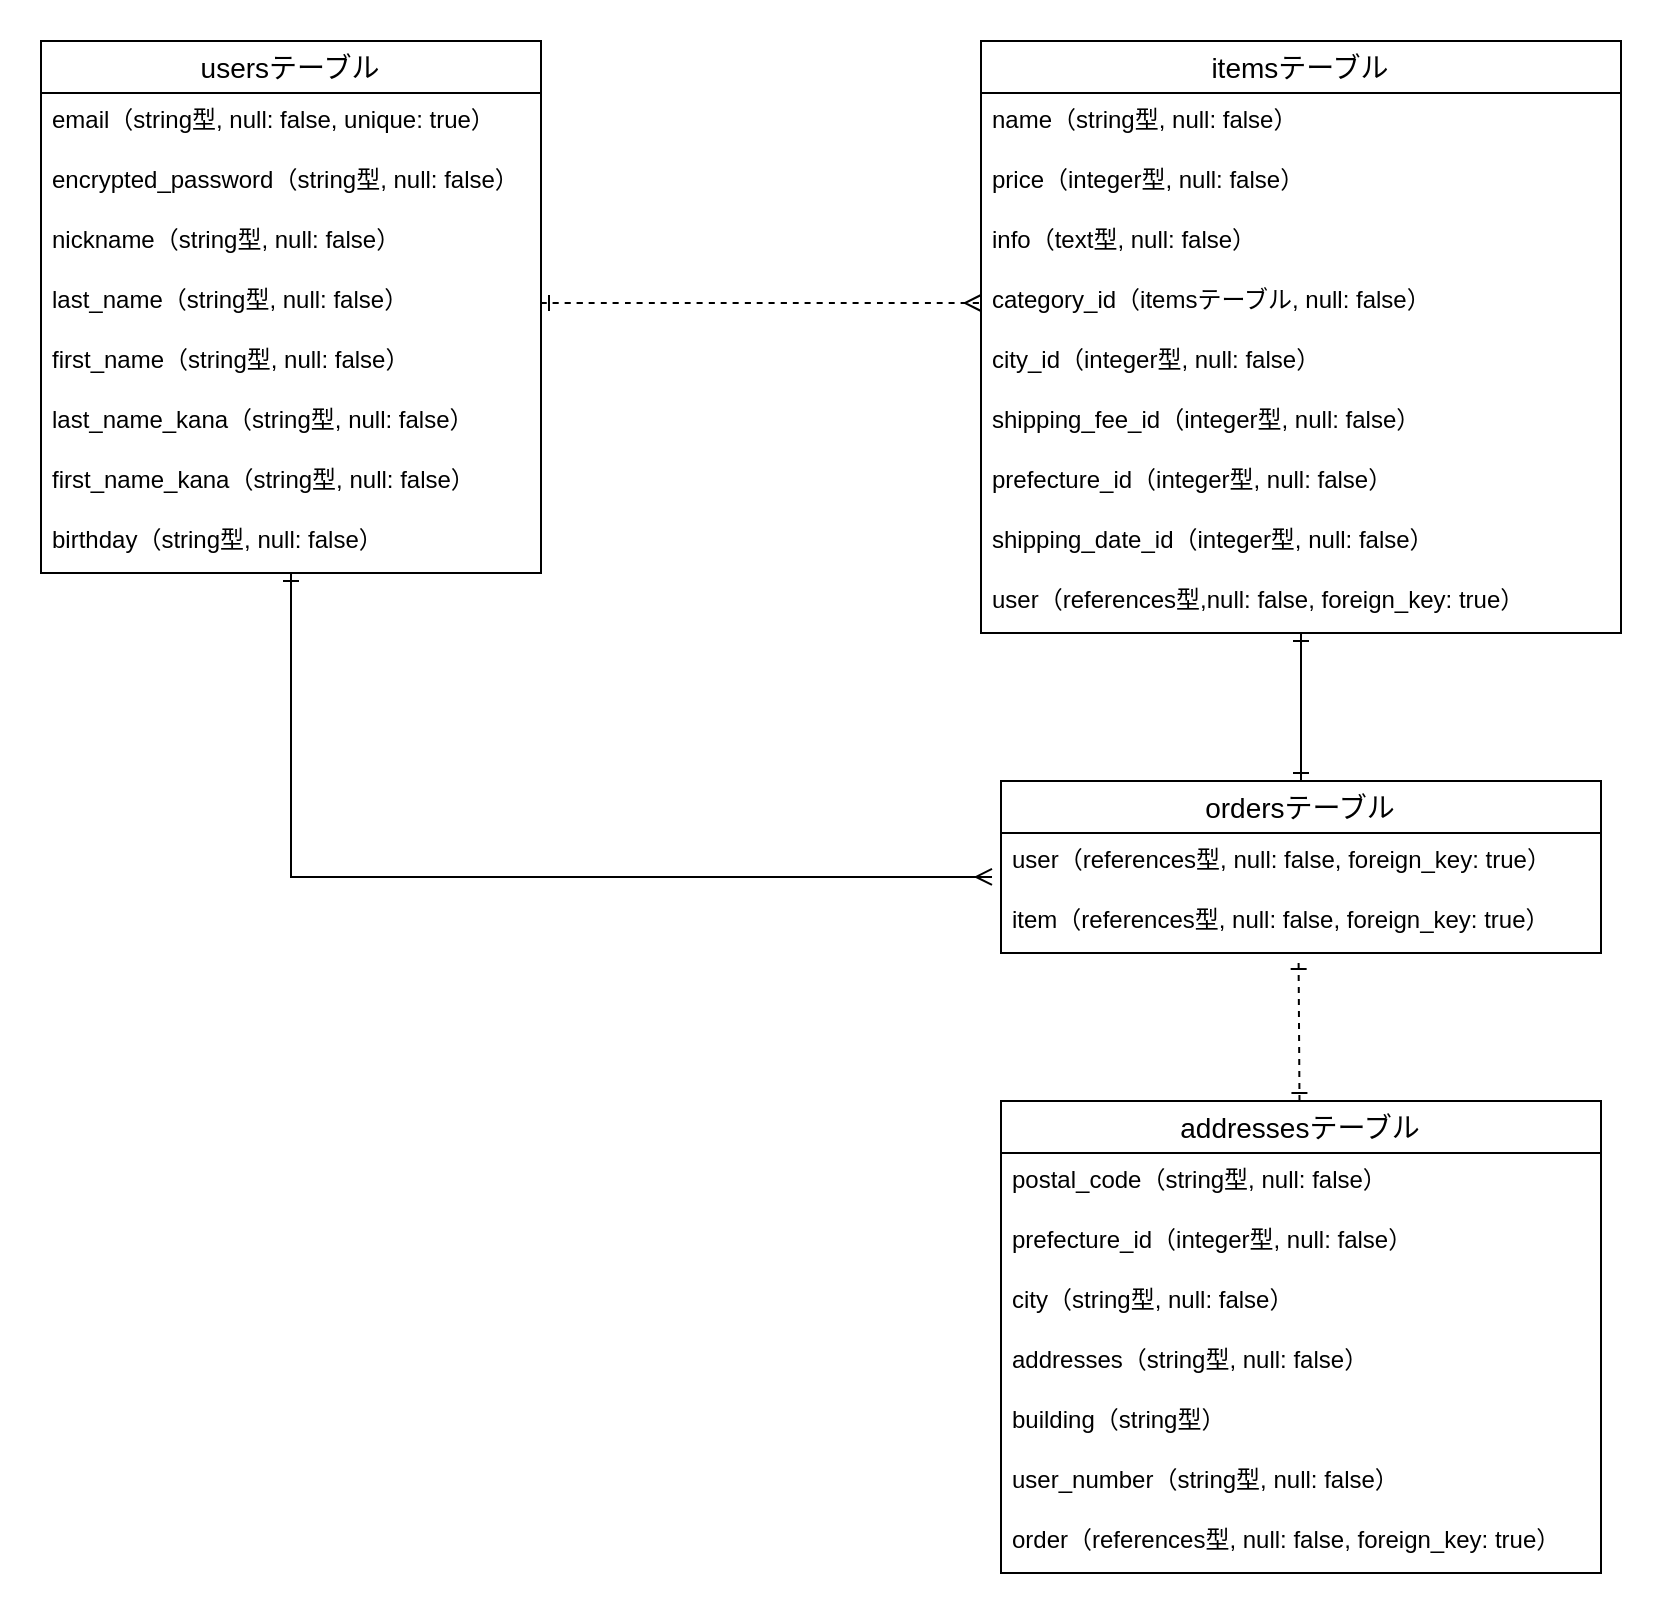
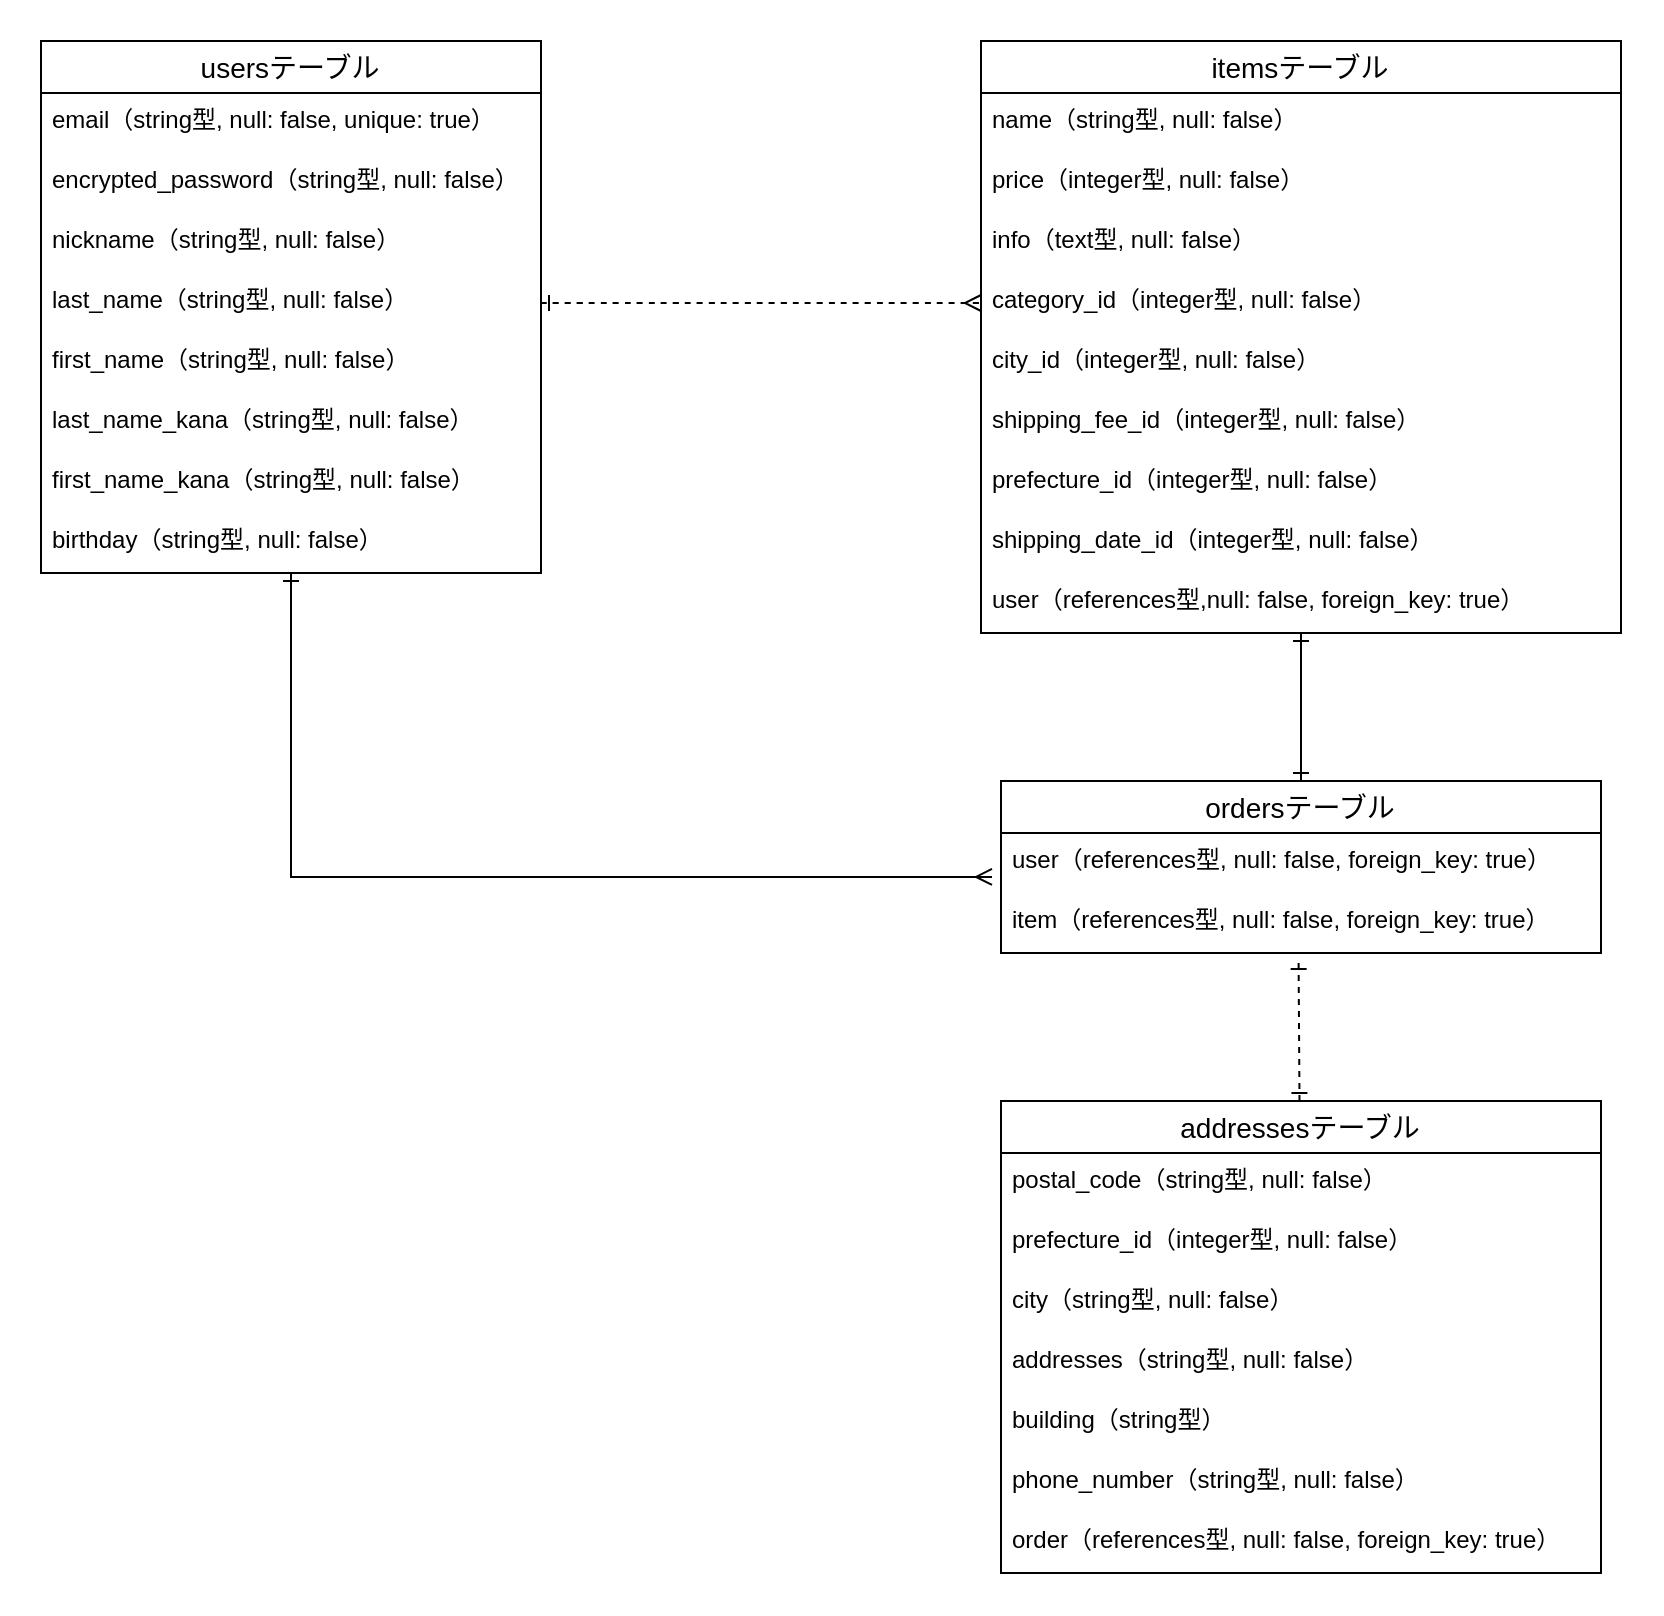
node "category_id（itemsテーブル, null: false）": label "category_id（itemsテーブル, null: false）" -> "category_id（integer型, null: false）"
node "user_number（string型, null: false）": label "user_number（string型, null: false）" -> "phone_number（string型, null: false）"
